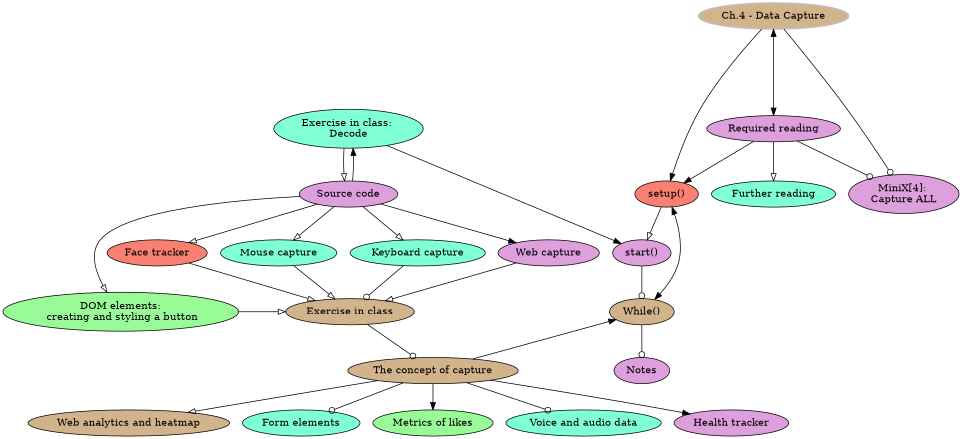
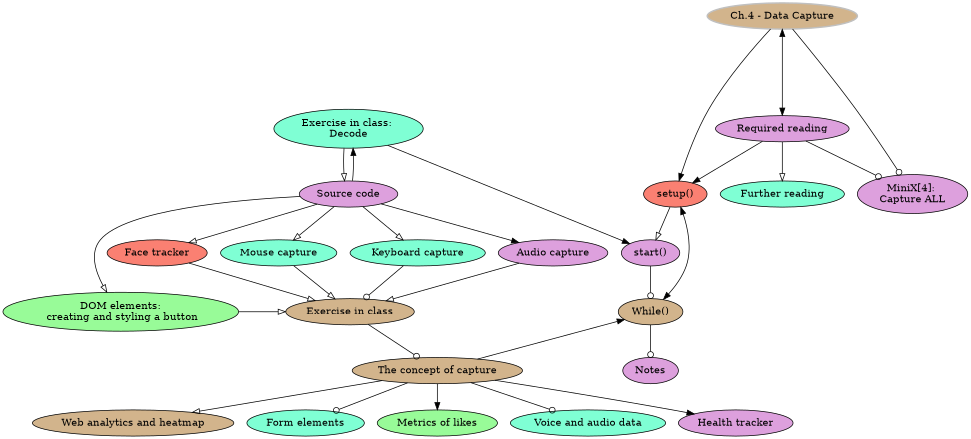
node "Web capture": label "Web capture" -> "Audio capture"
